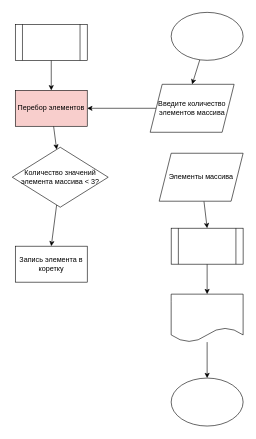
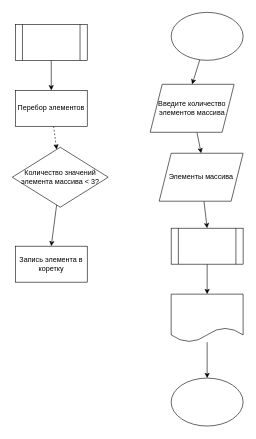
node "Перебор элементов": fillcolor #f8cecc -> #ffffff
edge "Введите количество элементов массива" -> "Перебор элементов": now "Введите количество элементов массива" -> "Элементы массива"
edge "Перебор элементов" -> "Количество значений элемента массива < 3?": style solid -> dashed
